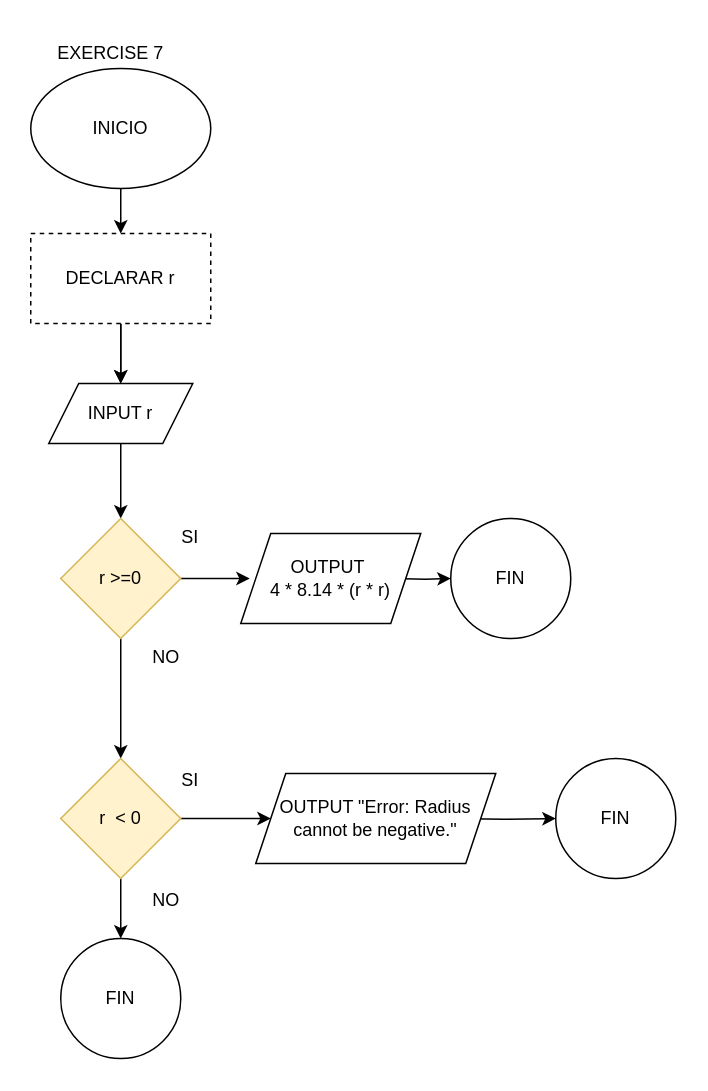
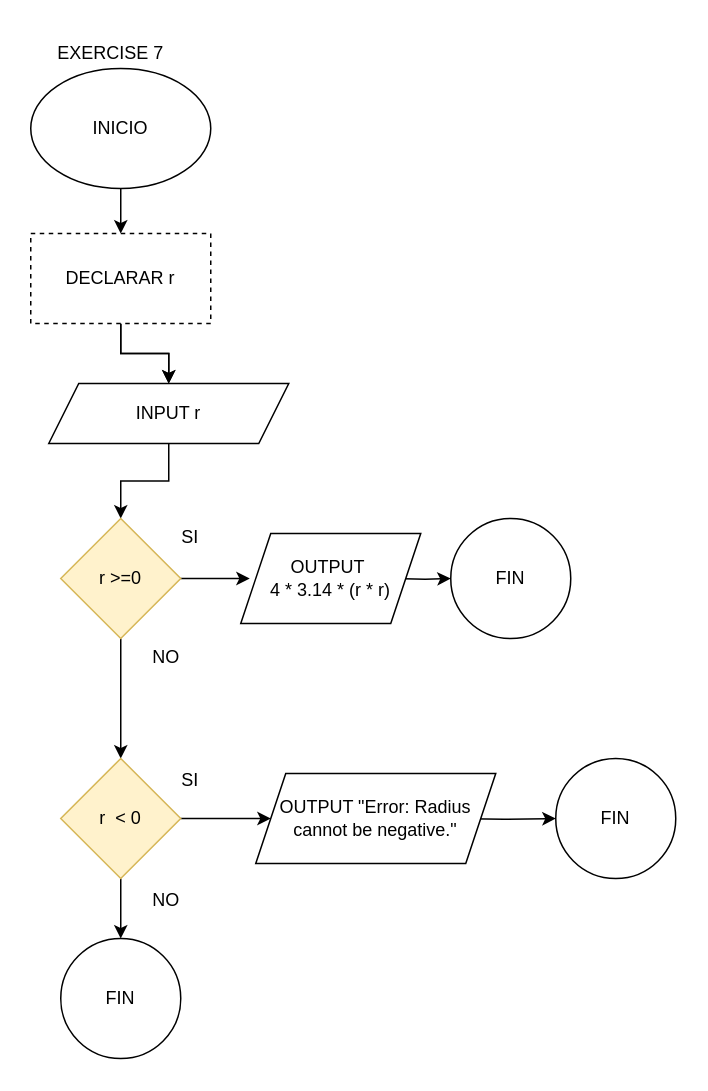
node "INPUT r": size 144x60 -> 240x60
node "OUTPUT 4 * 8.14 * (r * r)": label "OUTPUT 4 * 8.14 * (r * r)" -> "OUTPUT 4 * 3.14 * (r * r)"
